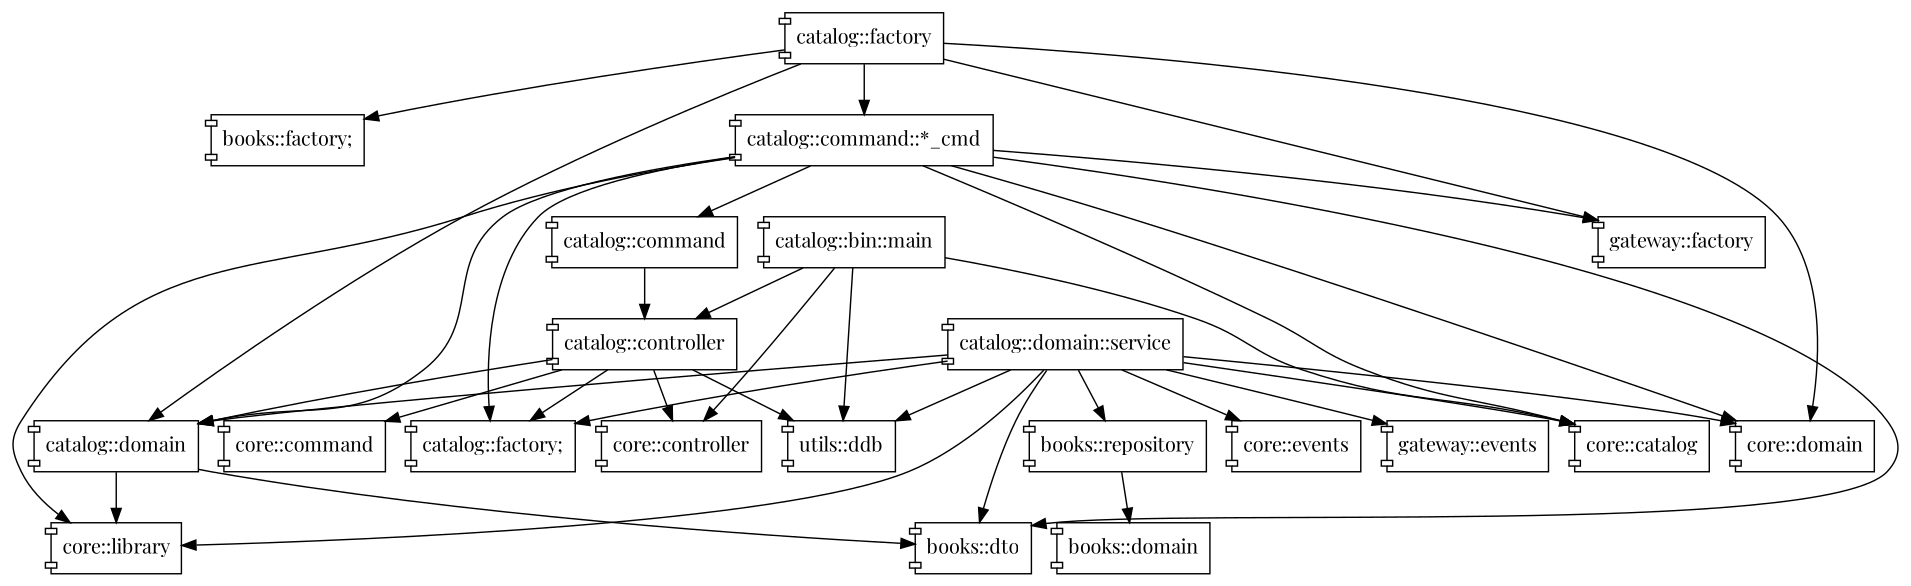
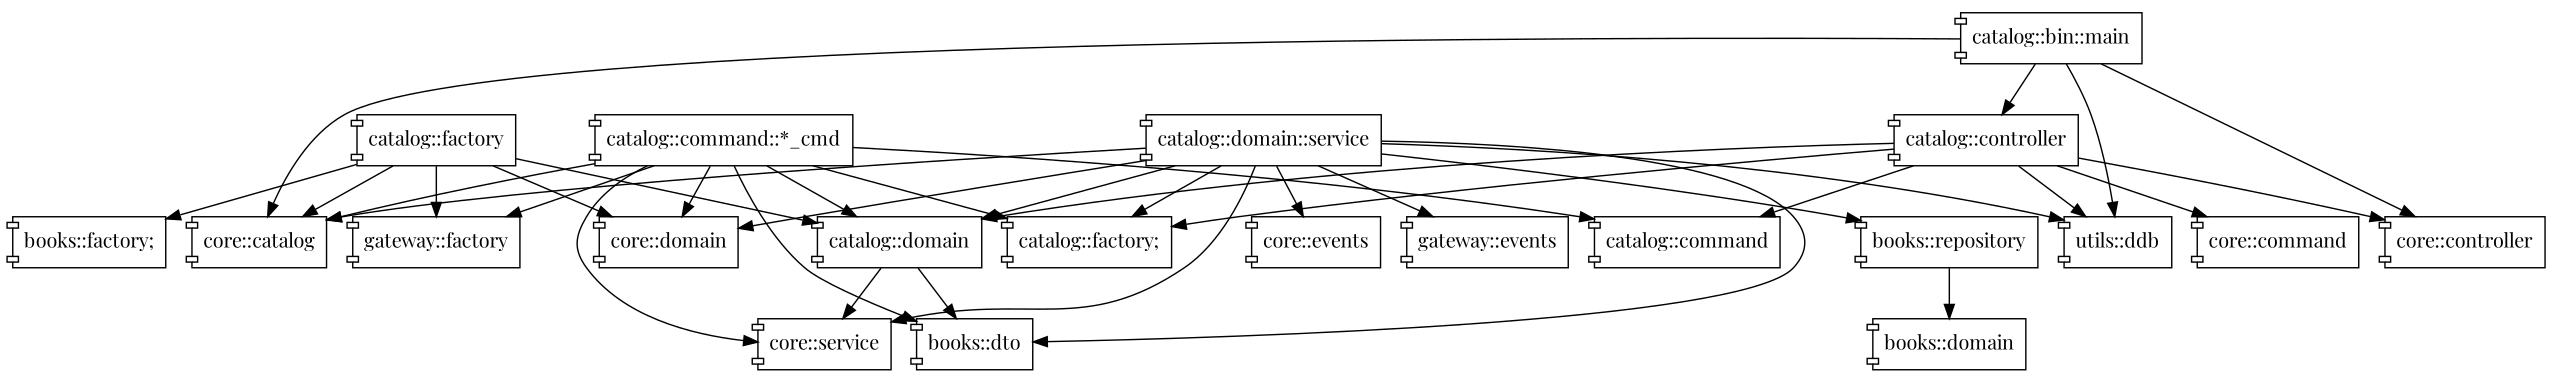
edge "catalog::factory" -> "catalog::command::*_cmd": now "catalog::factory" -> "core::catalog"
edge "catalog::command" -> "catalog::controller": reversed
node "core::library": label "core::library" -> "core::service"
